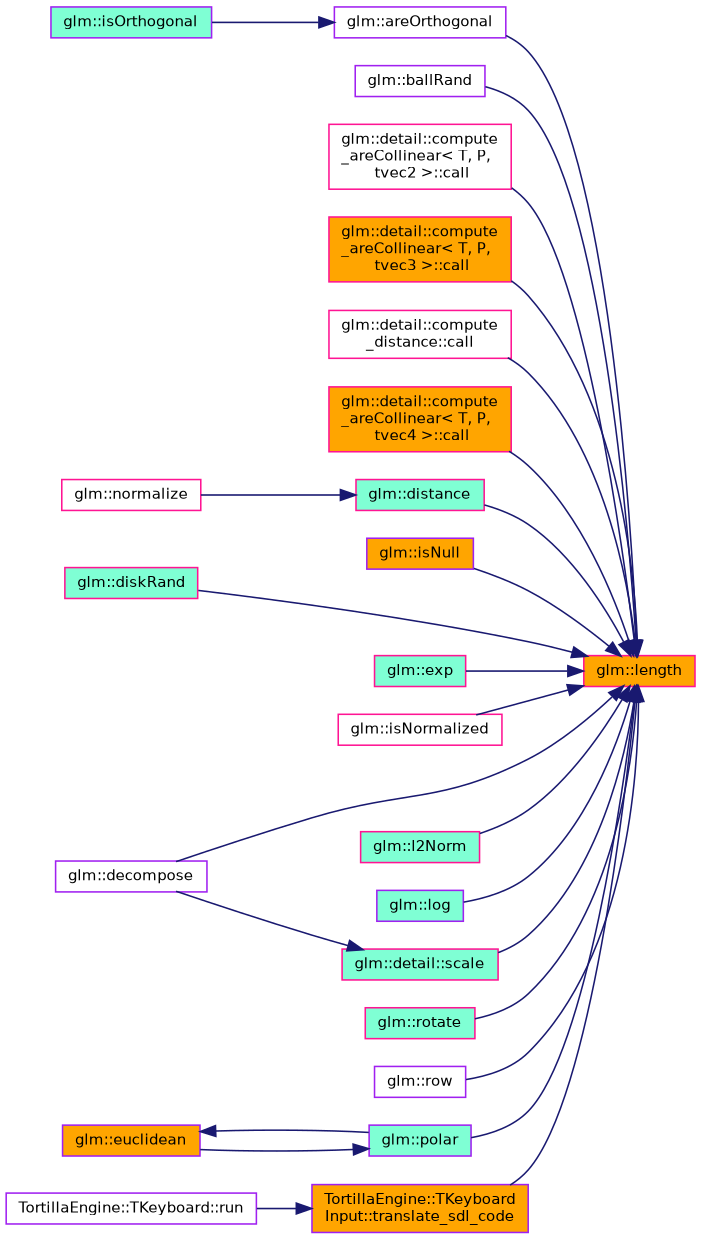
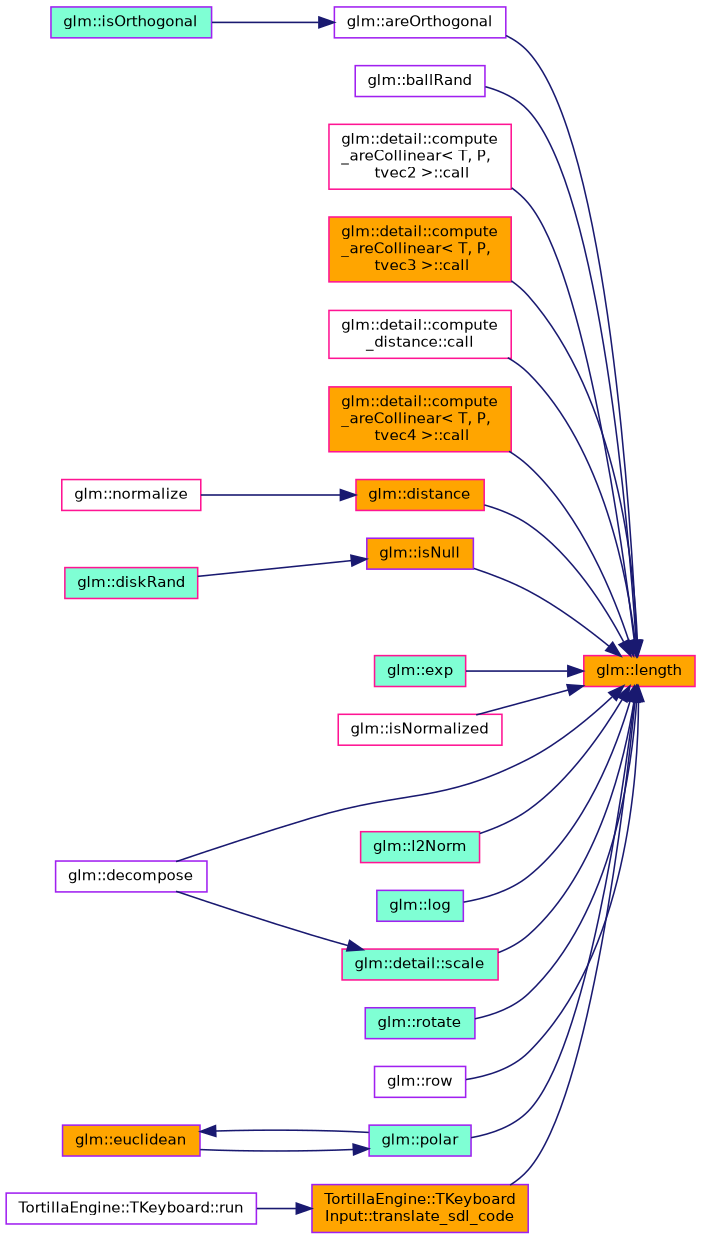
node "glm::distance": fillcolor aquamarine -> orange
edge "glm::diskRand" -> "glm::length": now "glm::diskRand" -> "glm::isNull"
node "glm::rotate": color deeppink -> purple
